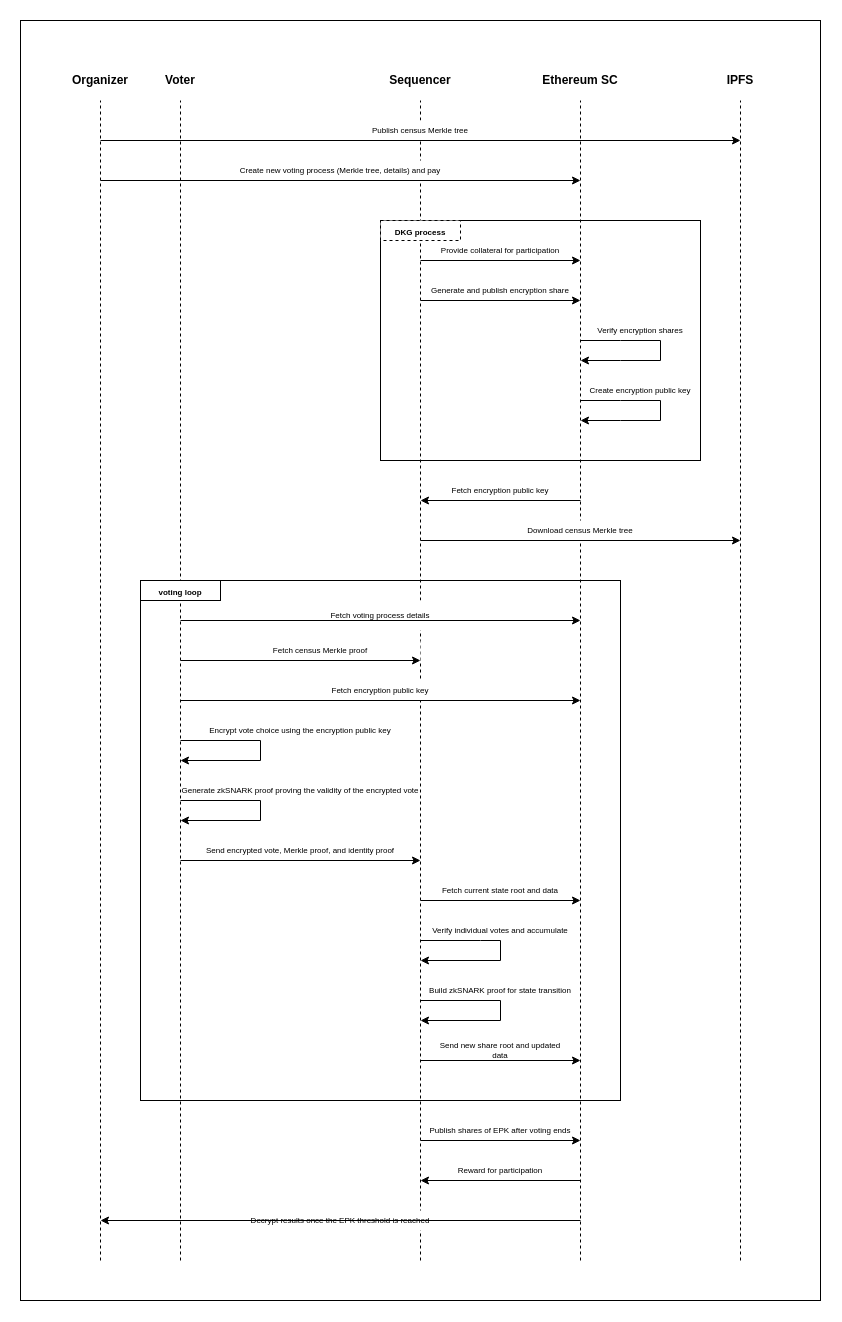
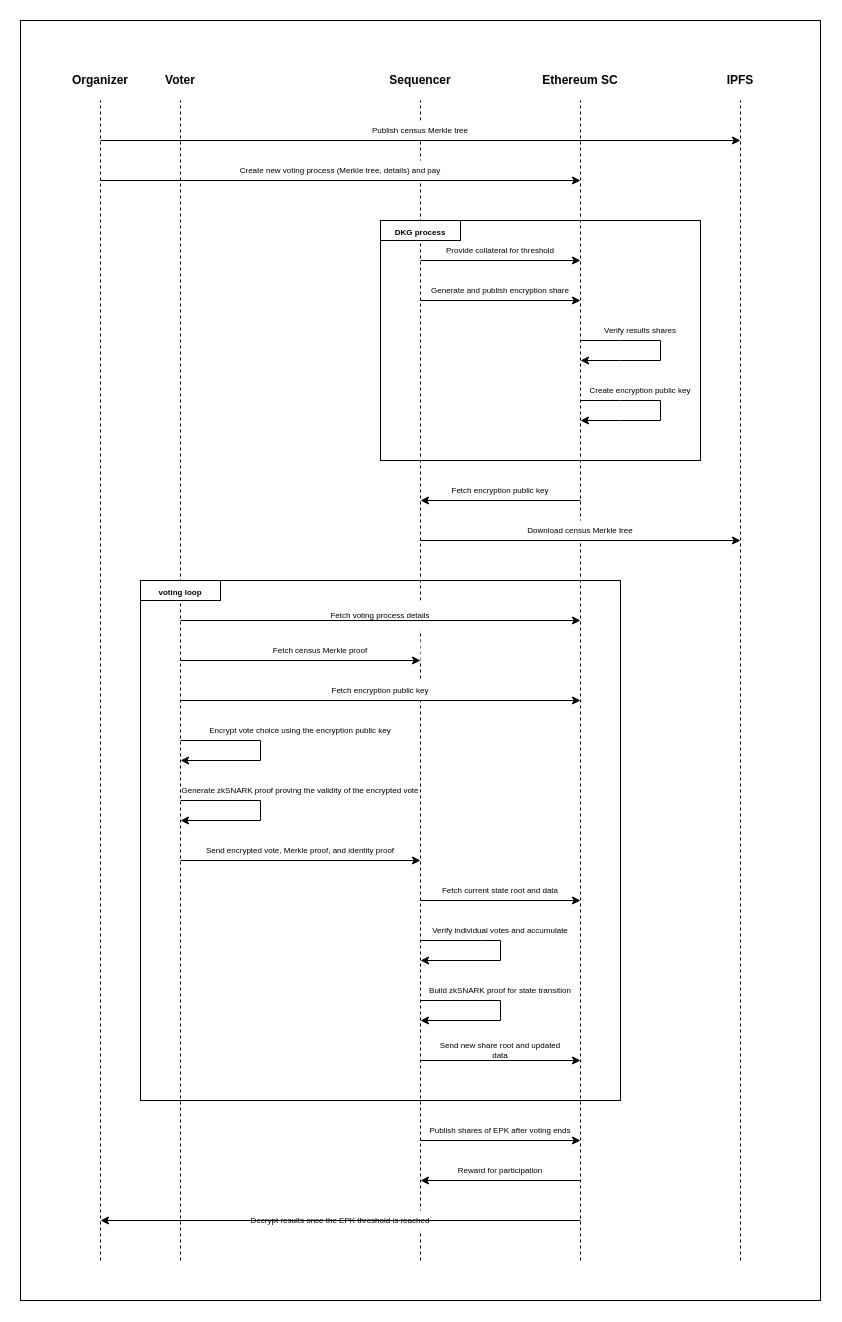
node "DKG process": style dashed -> solid
node "Provide collateral for participation": label "Provide collateral for participation" -> "Provide collateral for threshold"
node "Verify encryption shares": label "Verify encryption shares" -> "Verify results shares"
